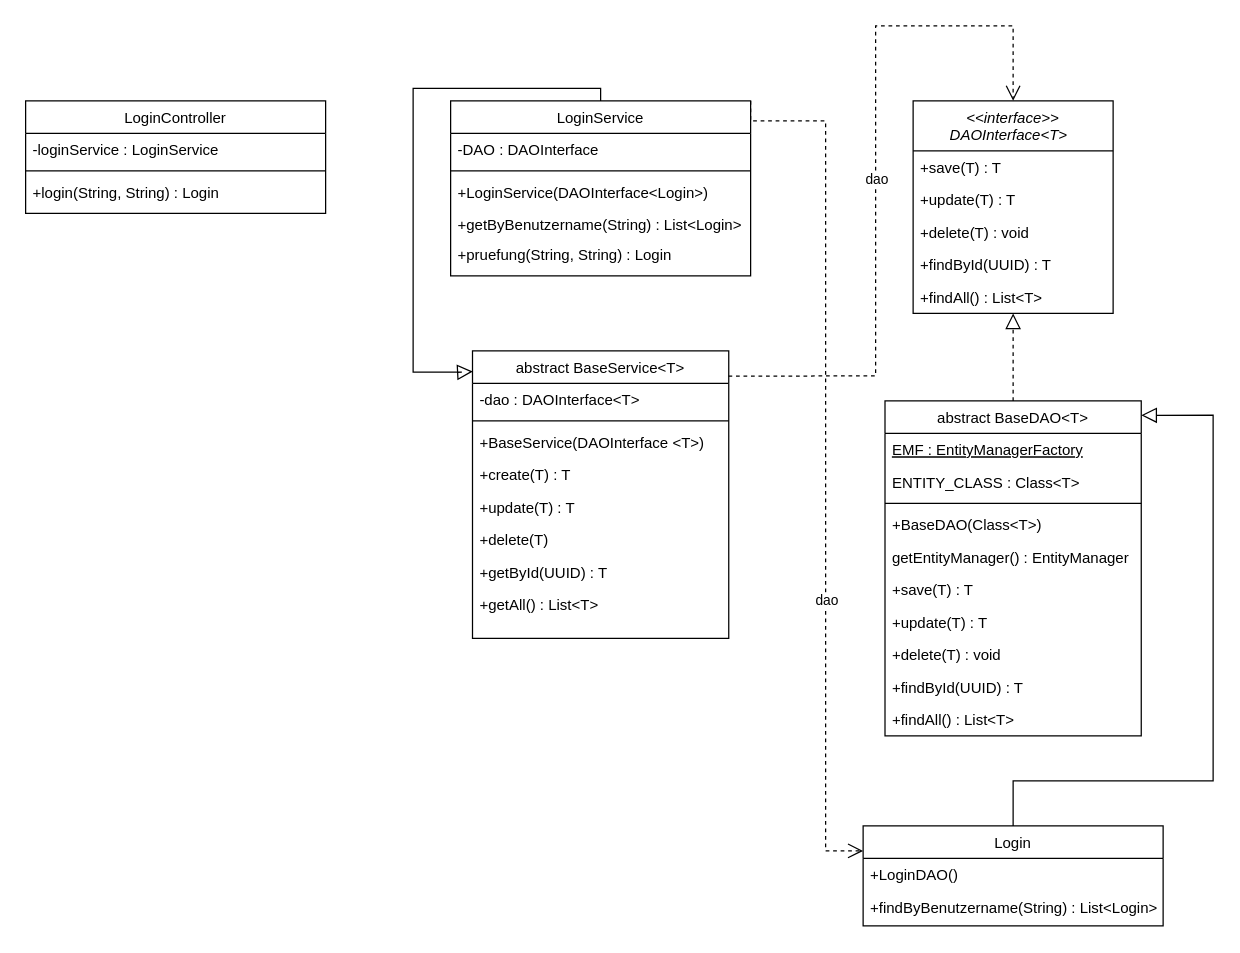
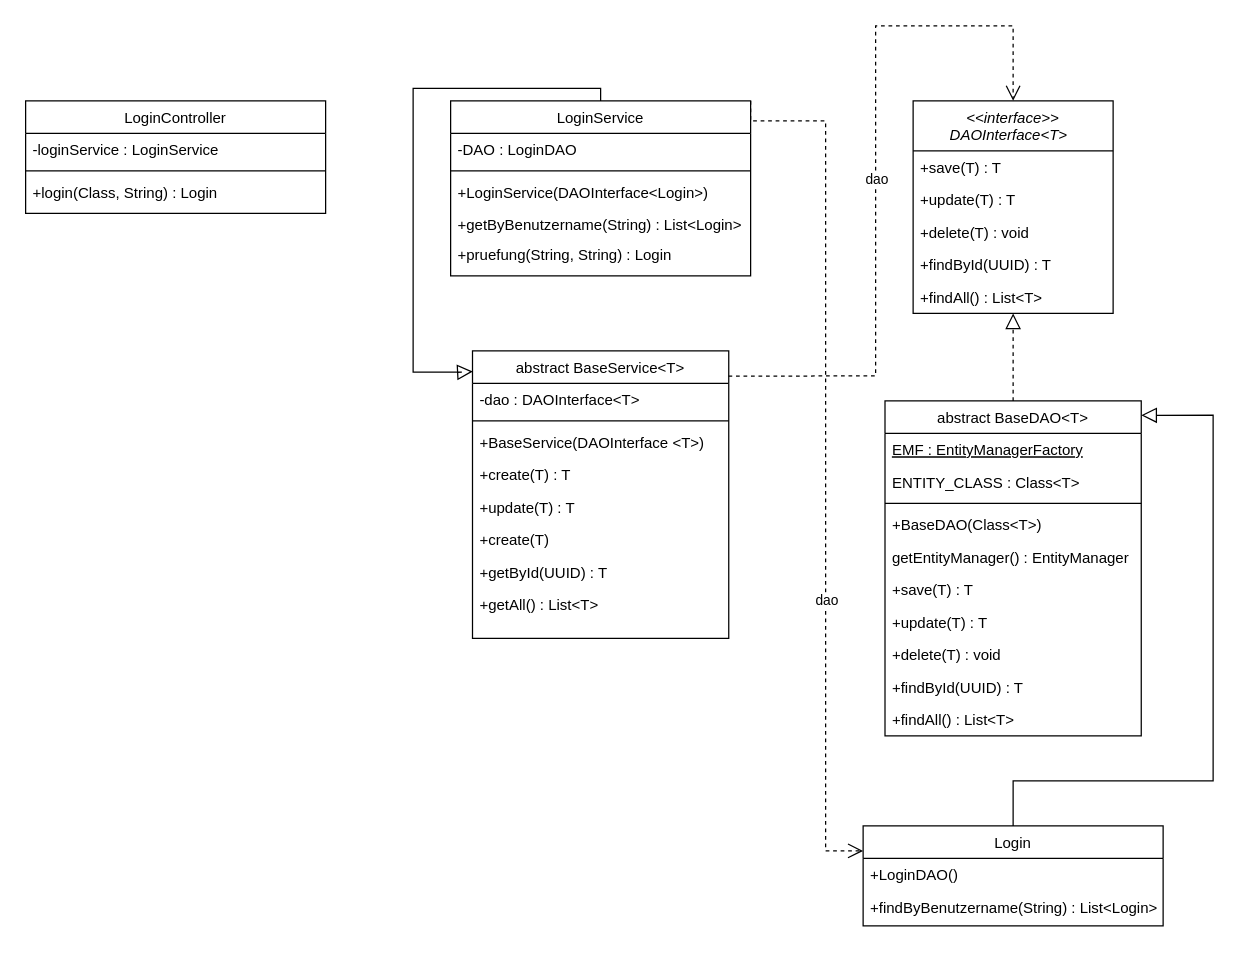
node "-DAO : DAOInterface": label "-DAO : DAOInterface" -> "-DAO : LoginDAO"
node "+login(String, String) : Login": label "+login(String, String) : Login" -> "+login(Class, String) : Login"
node "+delete(T)": label "+delete(T)" -> "+create(T)"
